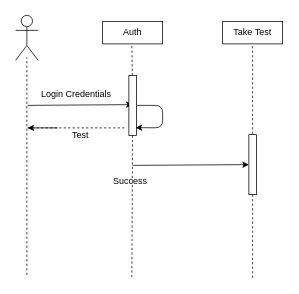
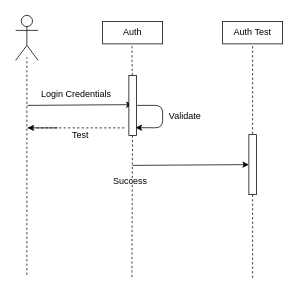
node "Take Test": label "Take Test" -> "Auth Test"
node "Validate": added
